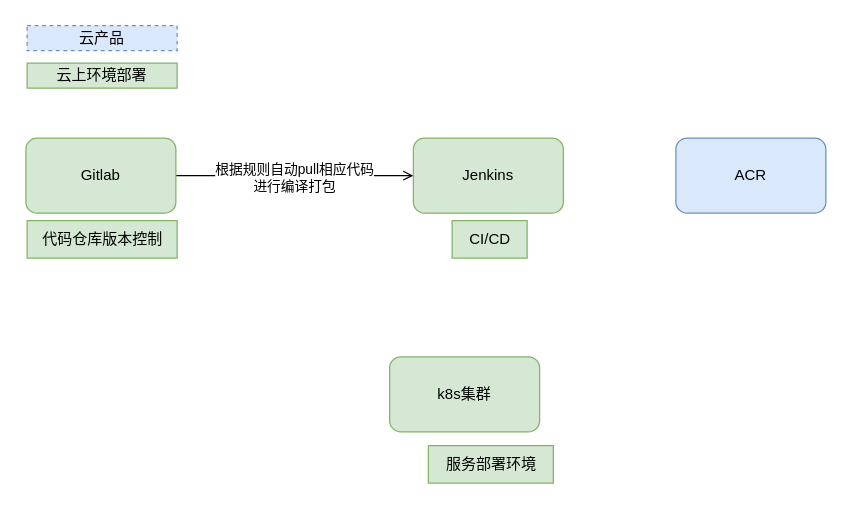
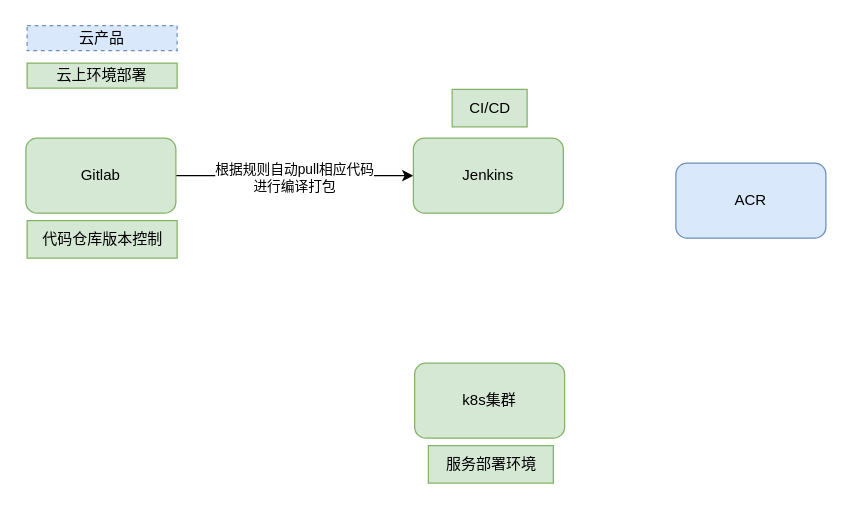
edge "Gitlab" -> "Jenkins": arrowhead open -> classic
node "ACR": moved (751, 176) -> (751, 201)
node "CI/CD": moved (489, 239) -> (489, 108)
node "k8s集群": moved (464, 394) -> (489, 401)
